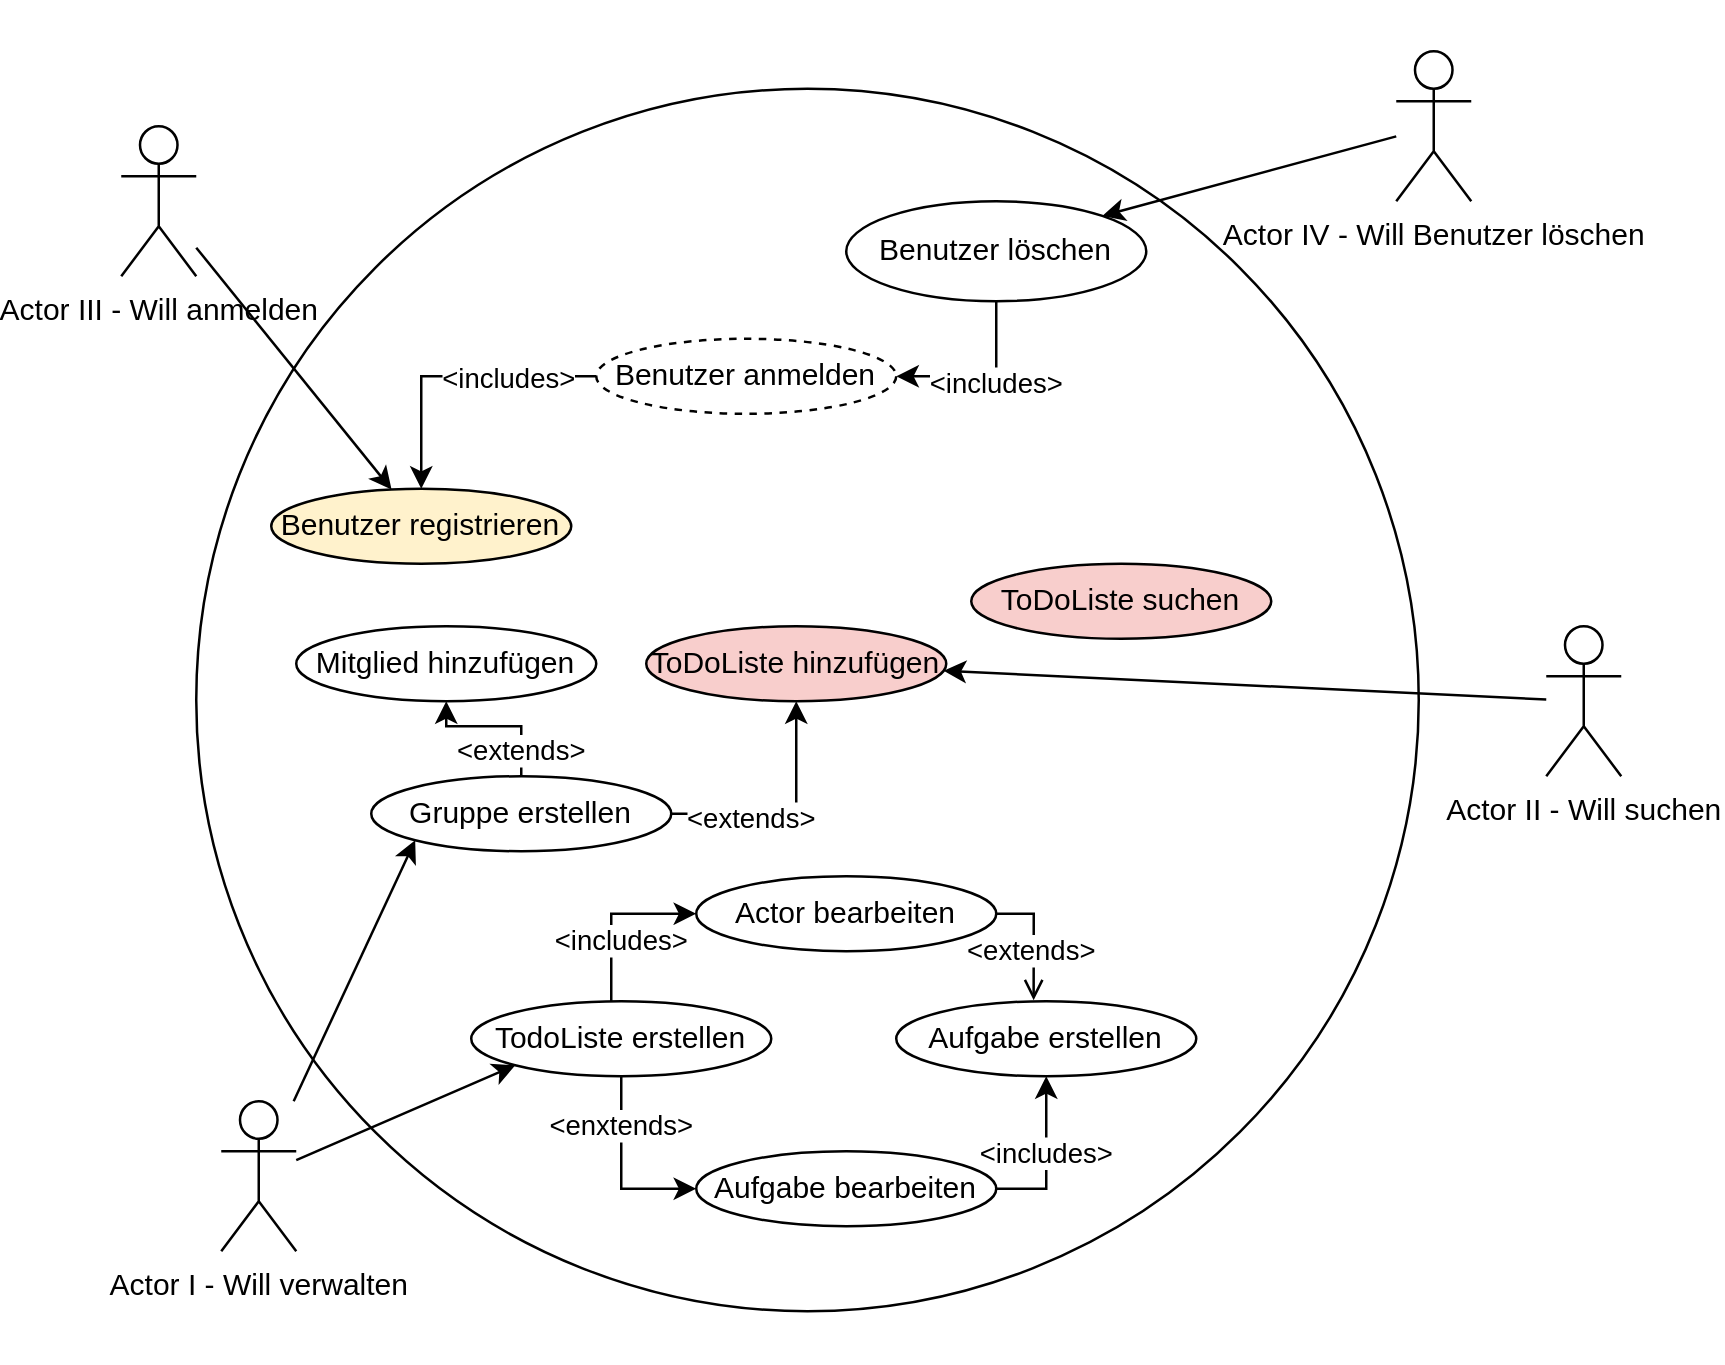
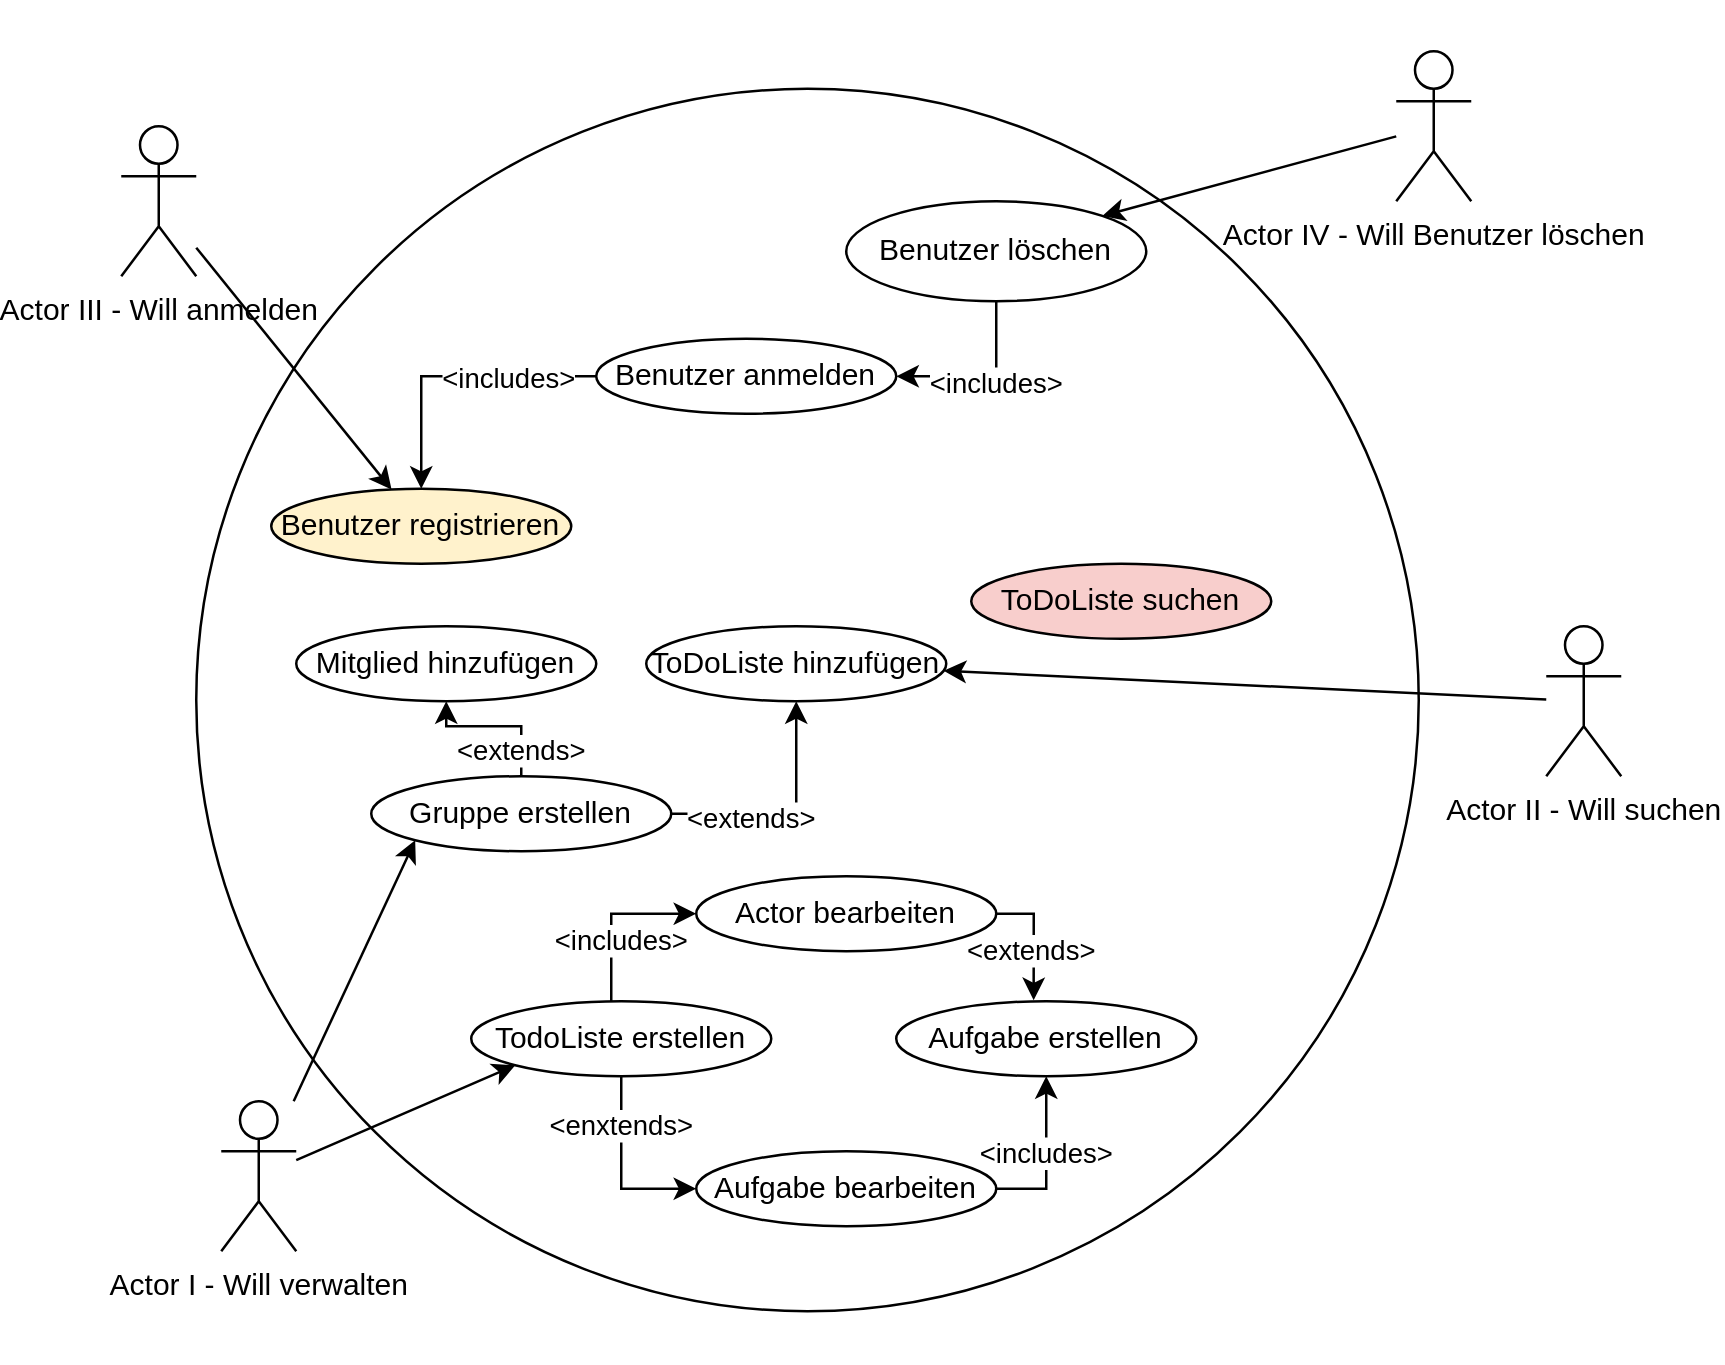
node "Benutzer anmelden": style dashed -> solid
node "ToDoListe hinzufügen": fillcolor #f8cecc -> #ffffff
edge "Actor bearbeiten" -> "Aufgabe erstellen": arrowhead open -> classic
